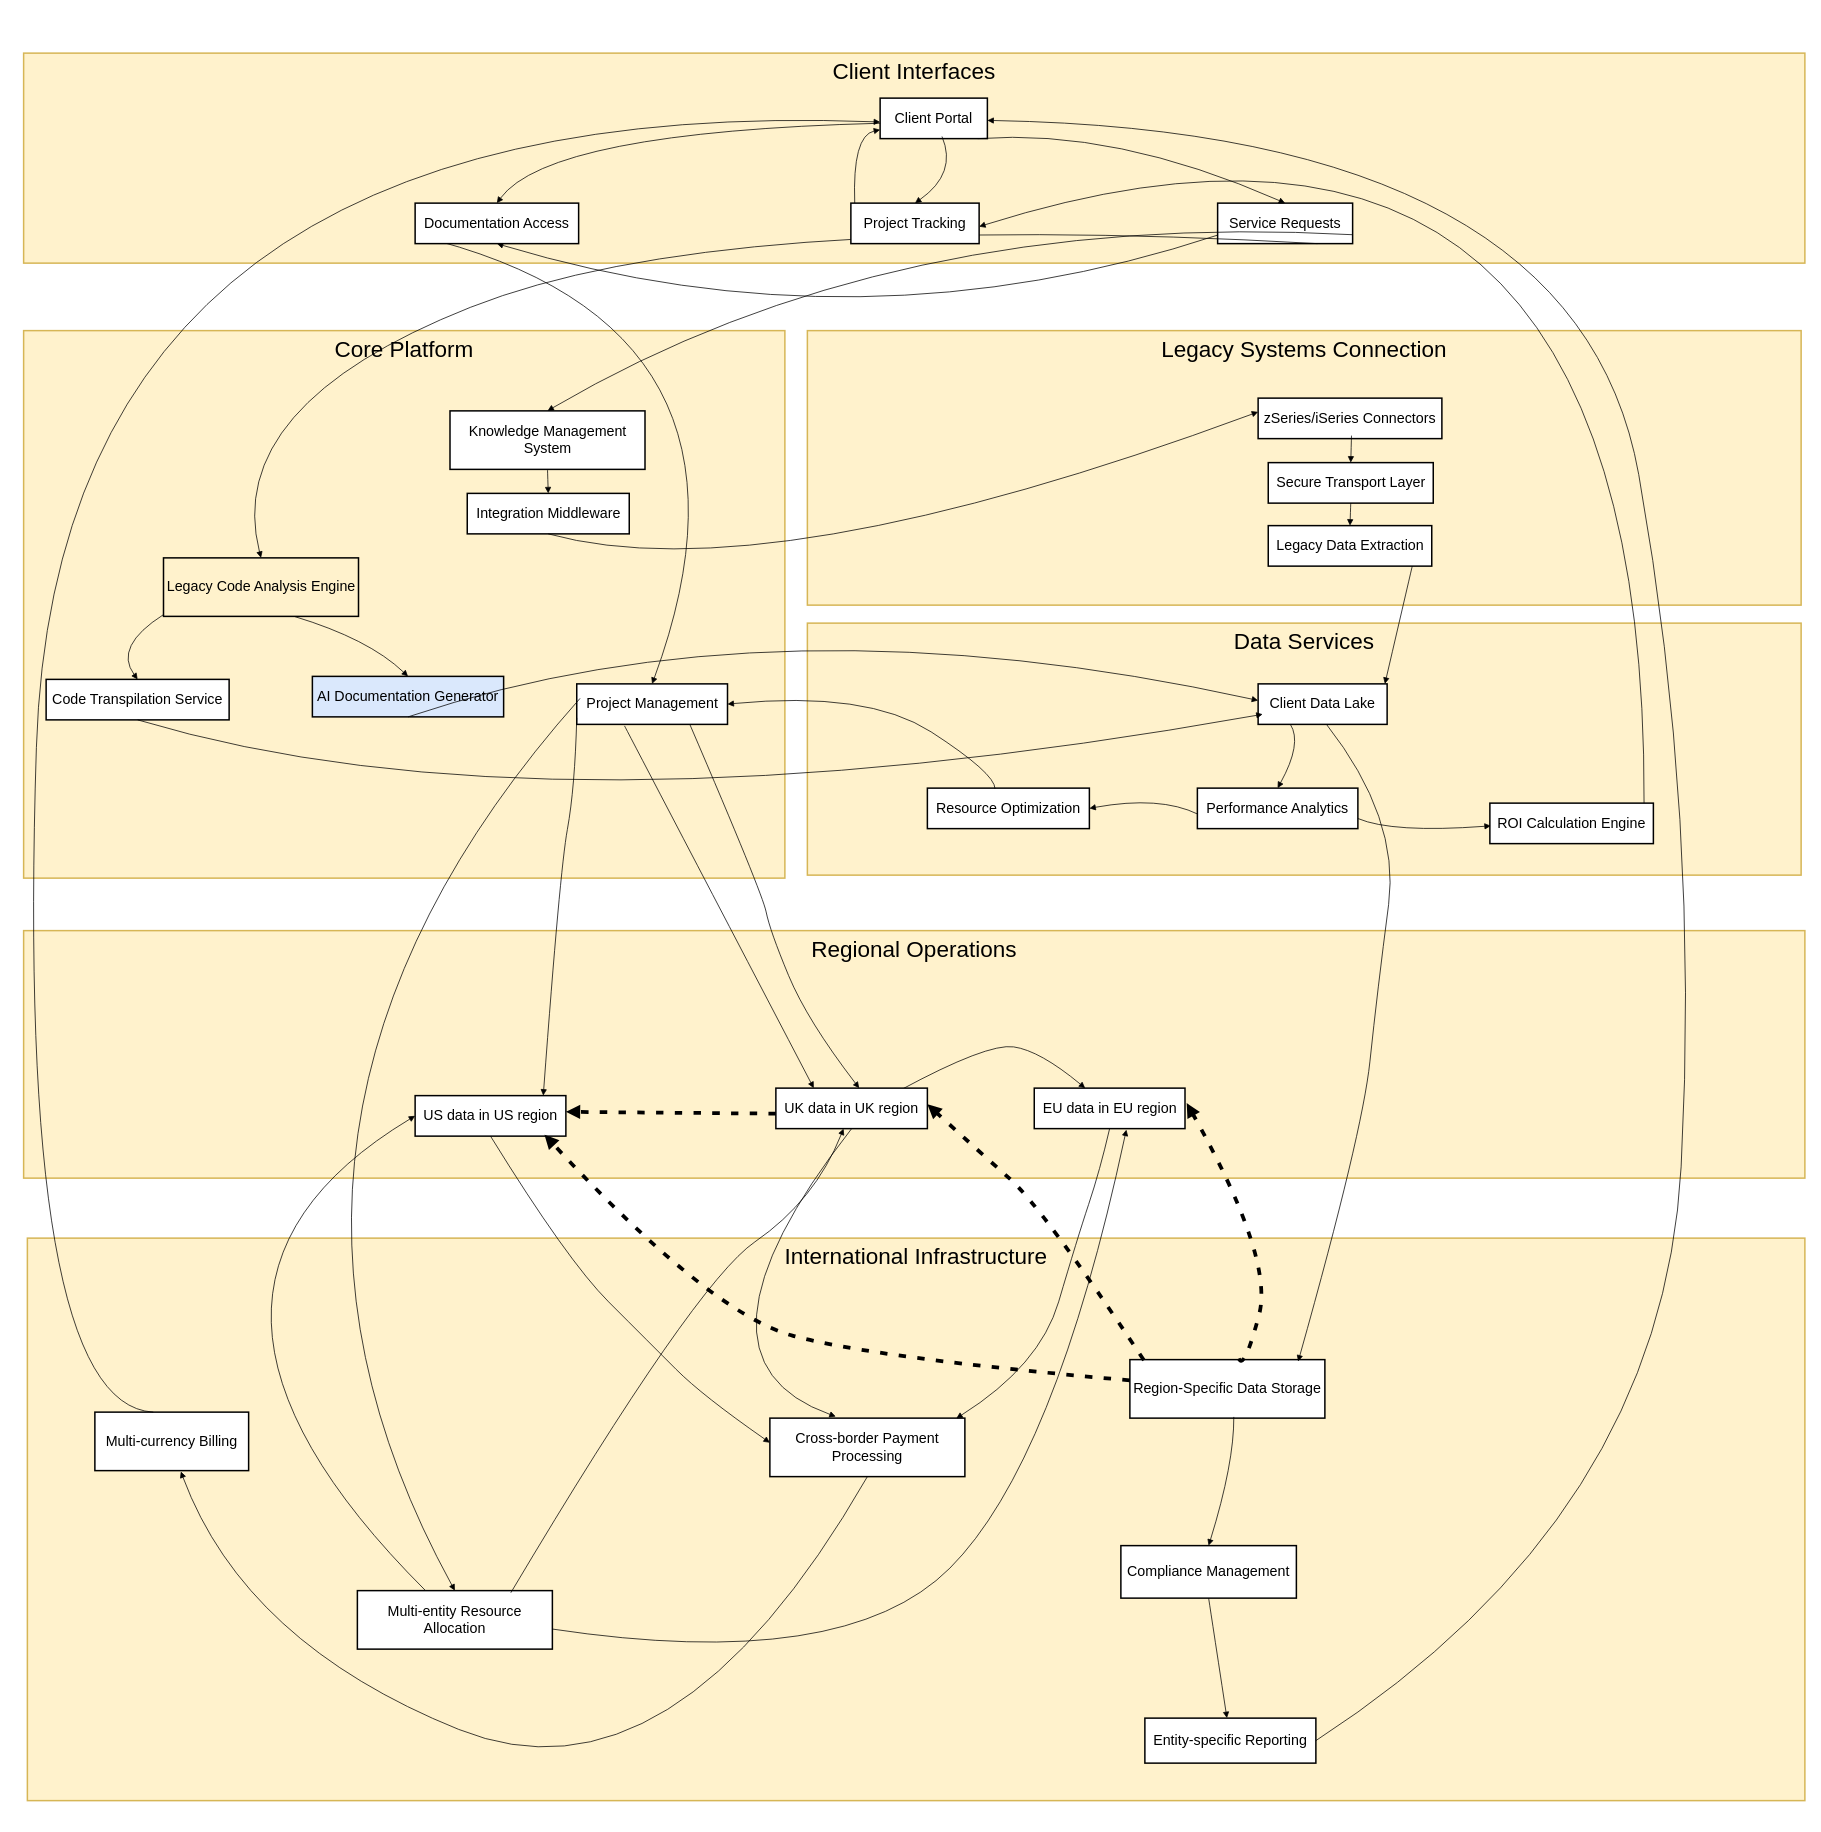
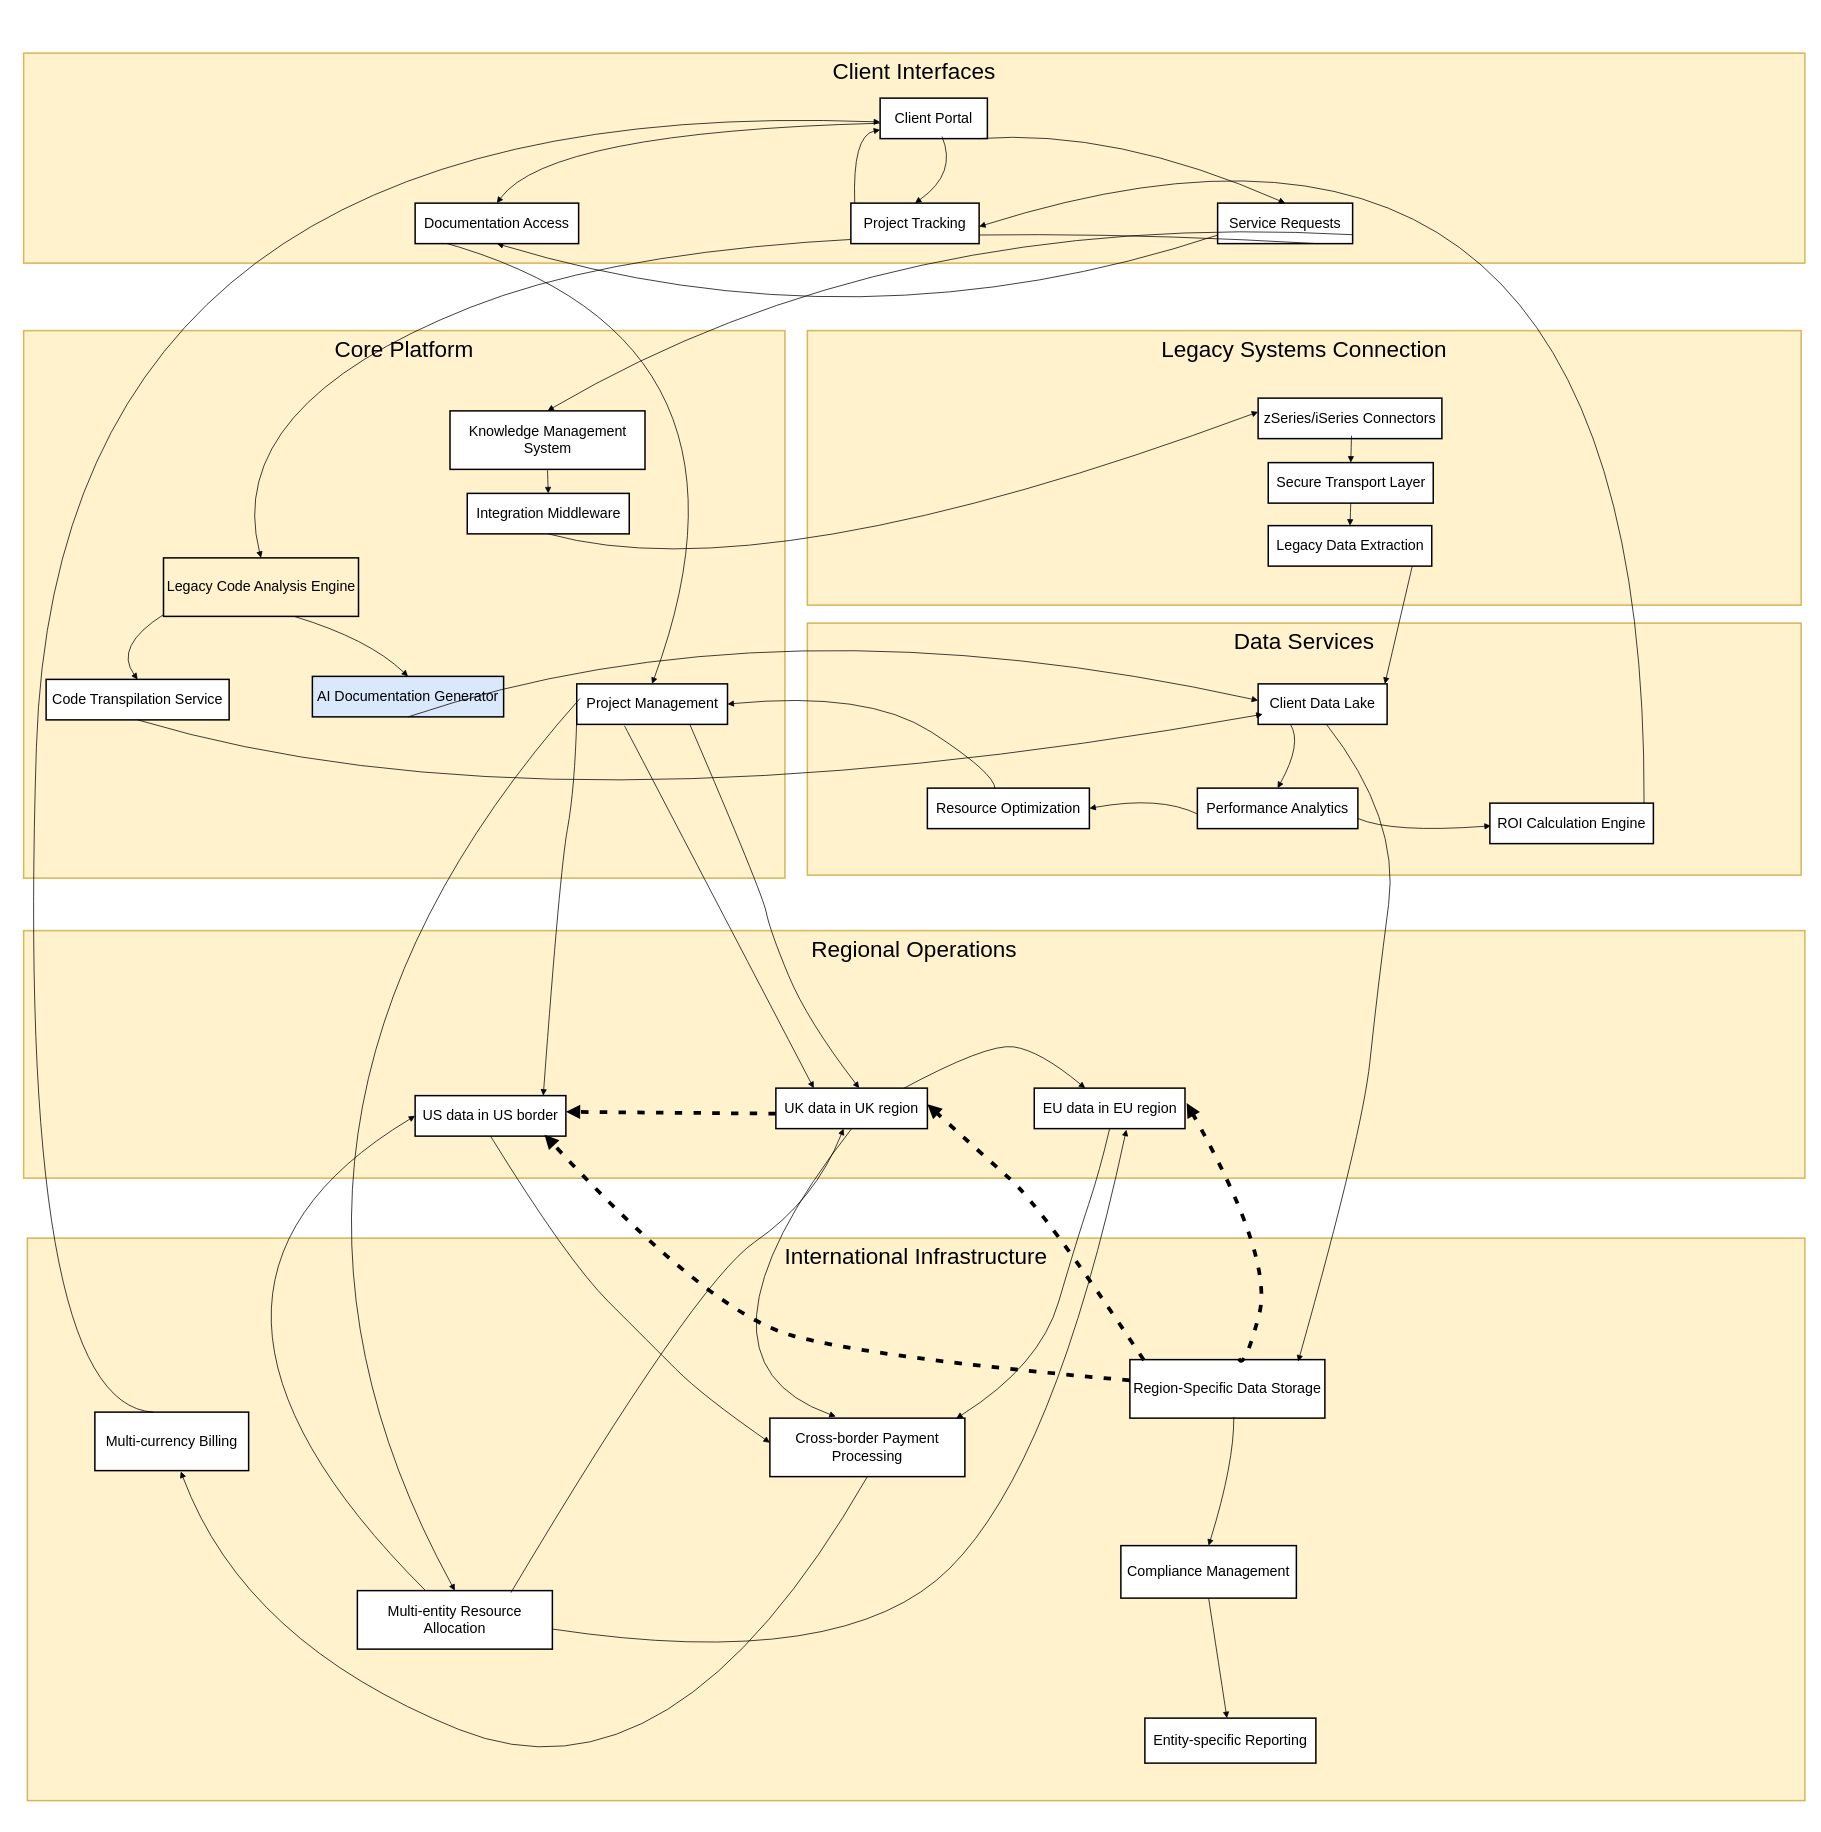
edge "Entity-specific Reporting" -> "Client Portal": removed
node "US data in US region": label "US data in US region" -> "US data in US border"
